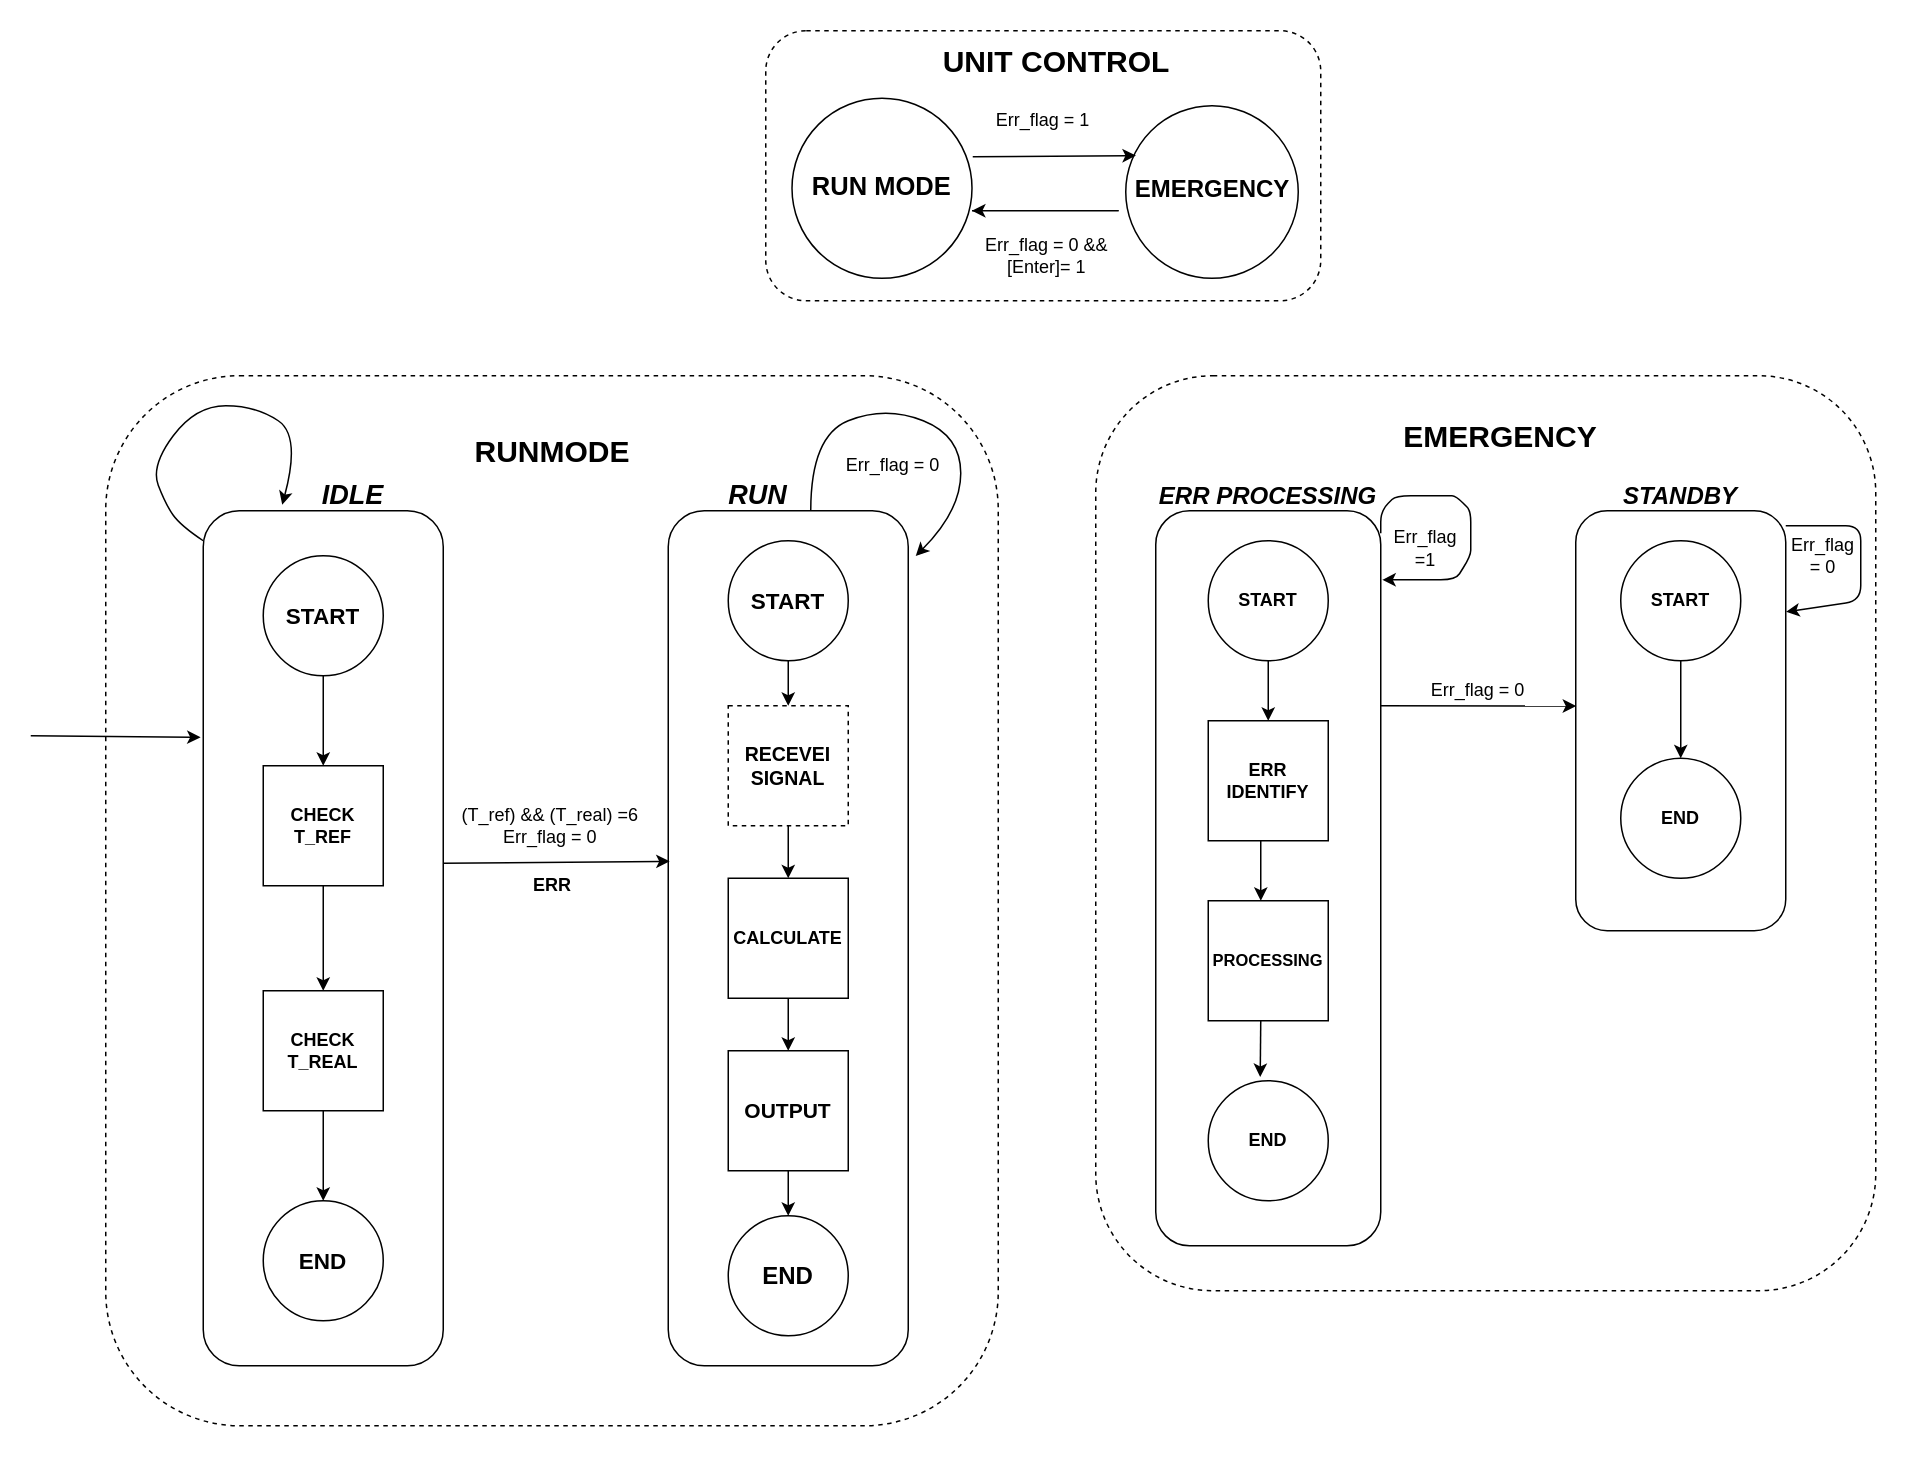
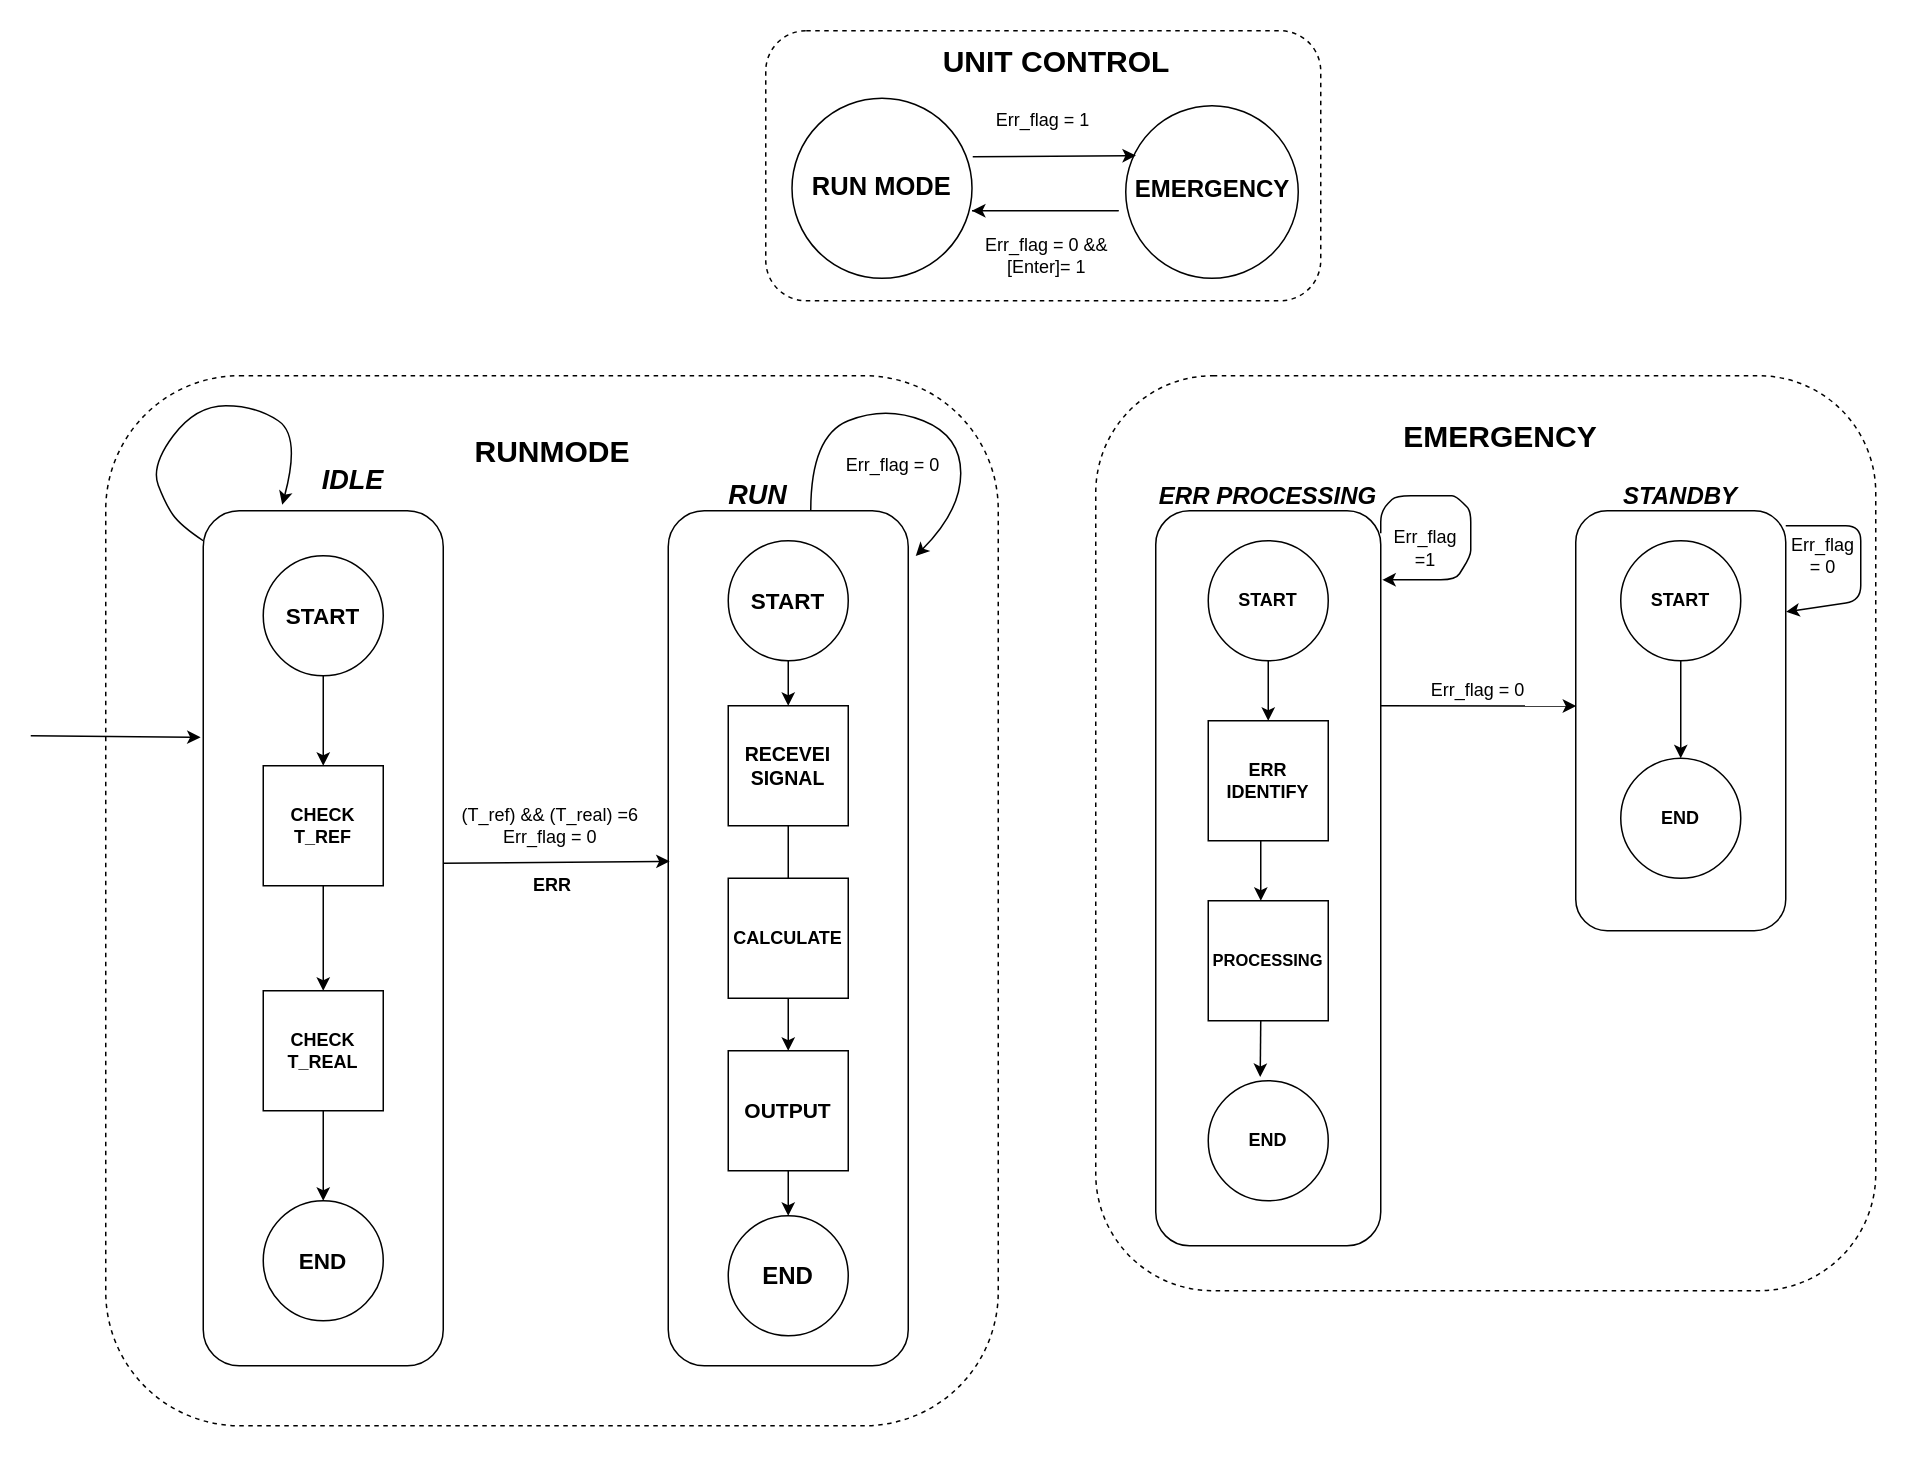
node "IDLE": moved (353, 496) -> (353, 481)
node "RECEVEI SIGNAL": style dashed -> solid
edge "RECEVEI SIGNAL" -> "CALCULATE": arrowhead classic -> none
